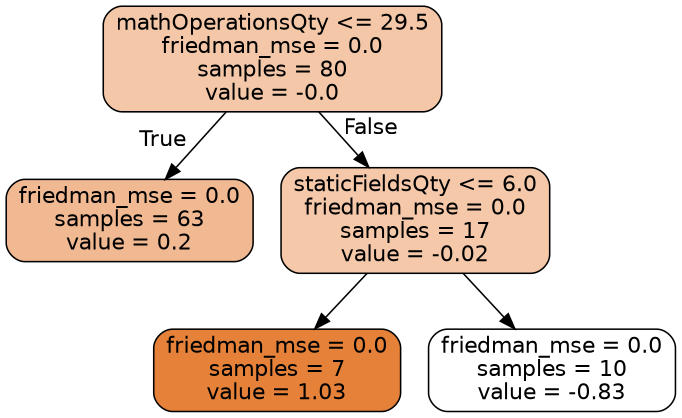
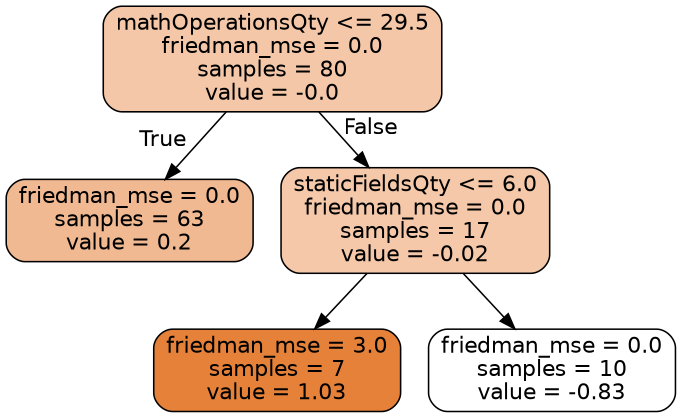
node "friedman_mse = 0.0 samples = 7 value = 1.03": label "friedman_mse = 0.0 samples = 7 value = 1.03" -> "friedman_mse = 3.0 samples = 7 value = 1.03"
